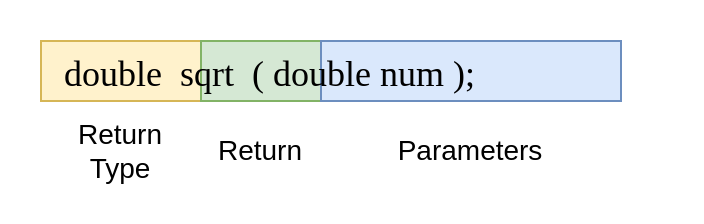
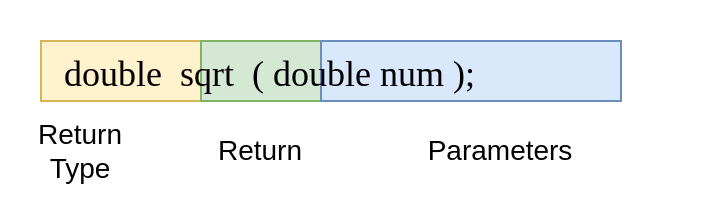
node "Return Type": moved (121, 151) -> (81, 151)
node "Parameters": moved (471, 151) -> (501, 151)
